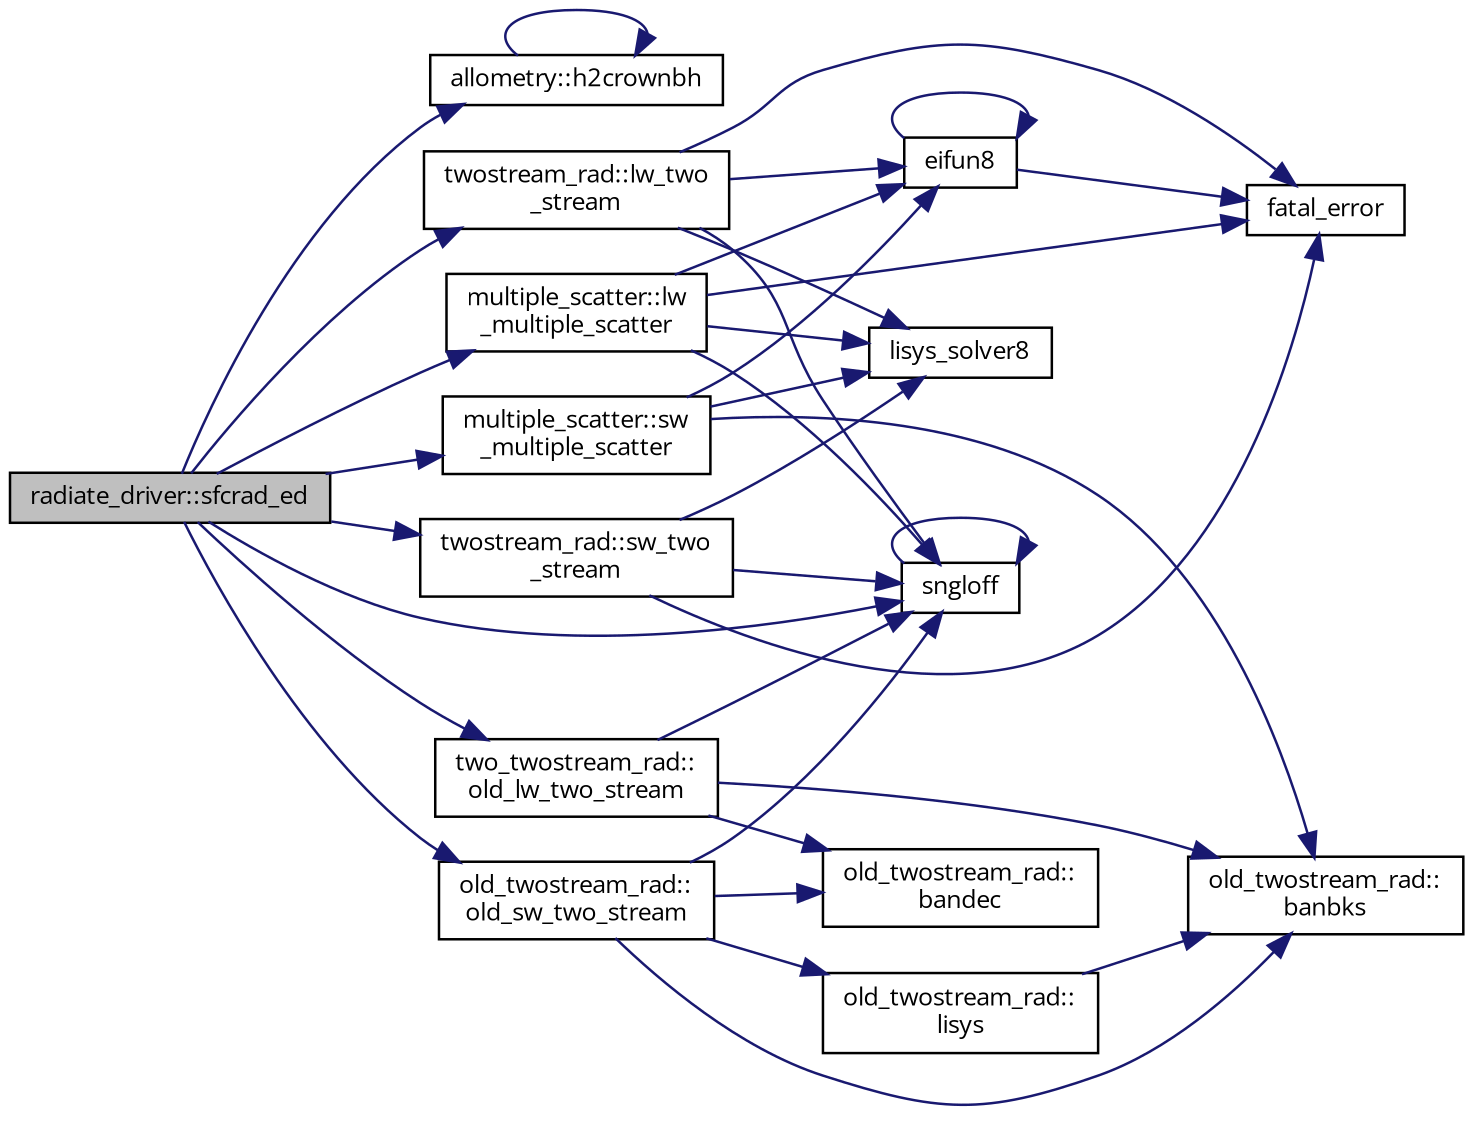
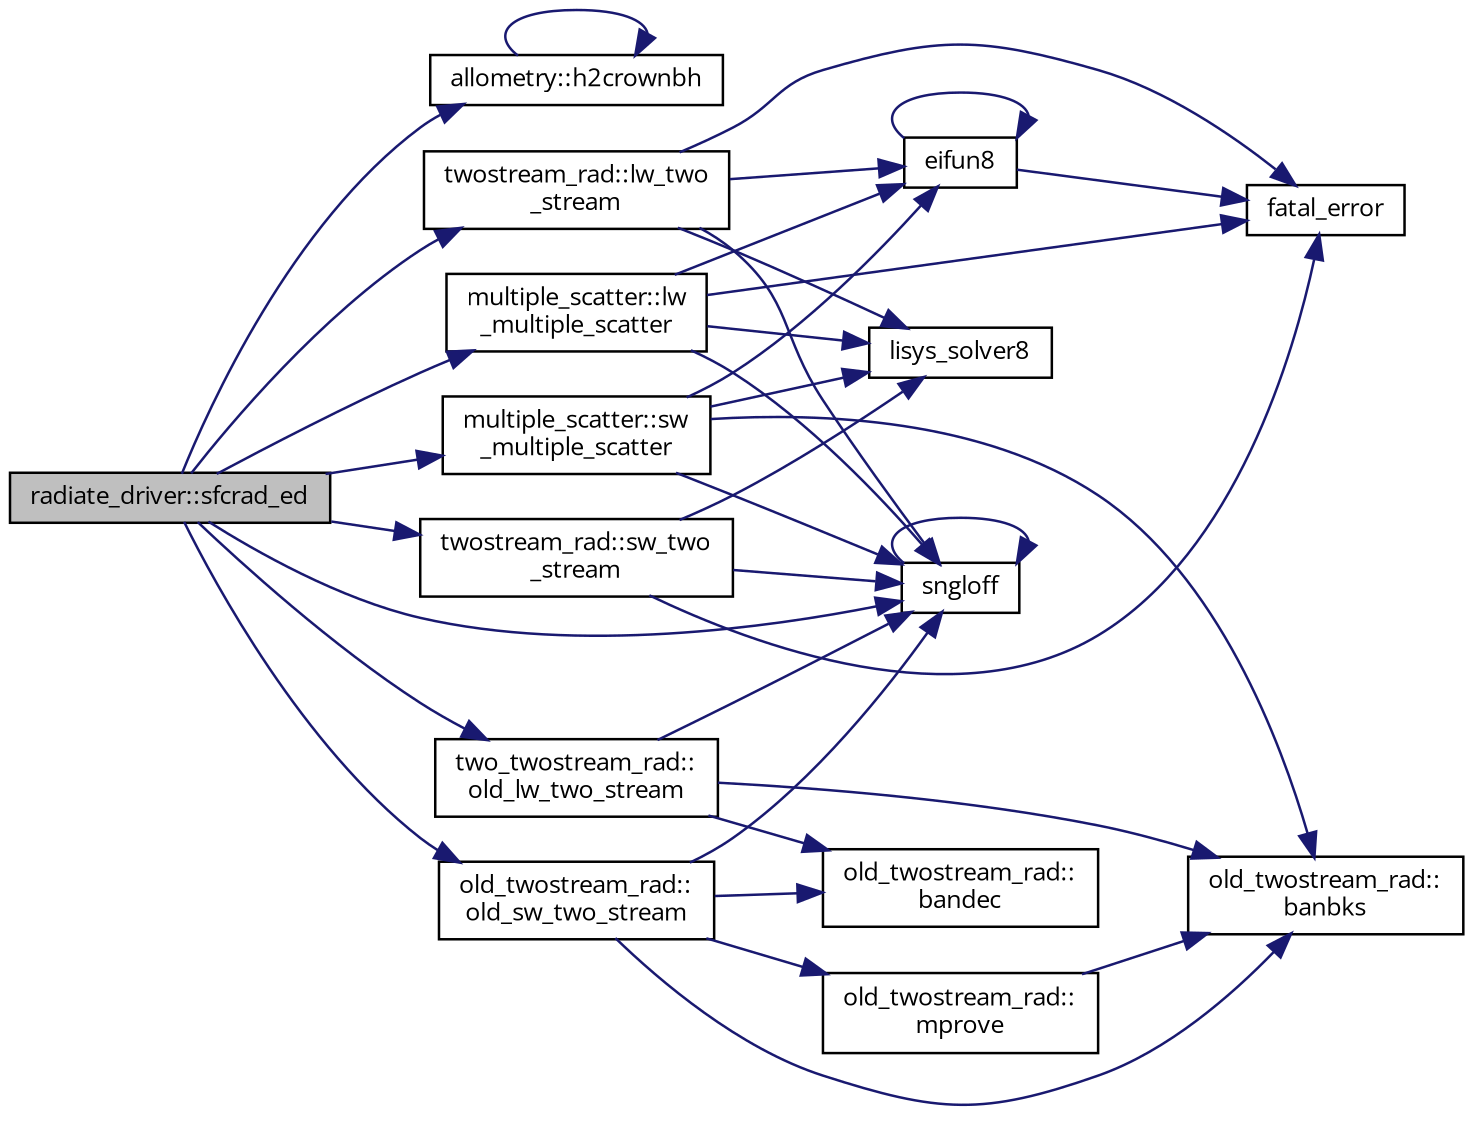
edge "multiple_scatter::sw _multiple_scatter" -> "sngloff": added
node "old_twostream_rad:: lisys": label "old_twostream_rad:: lisys" -> "old_twostream_rad:: mprove"
